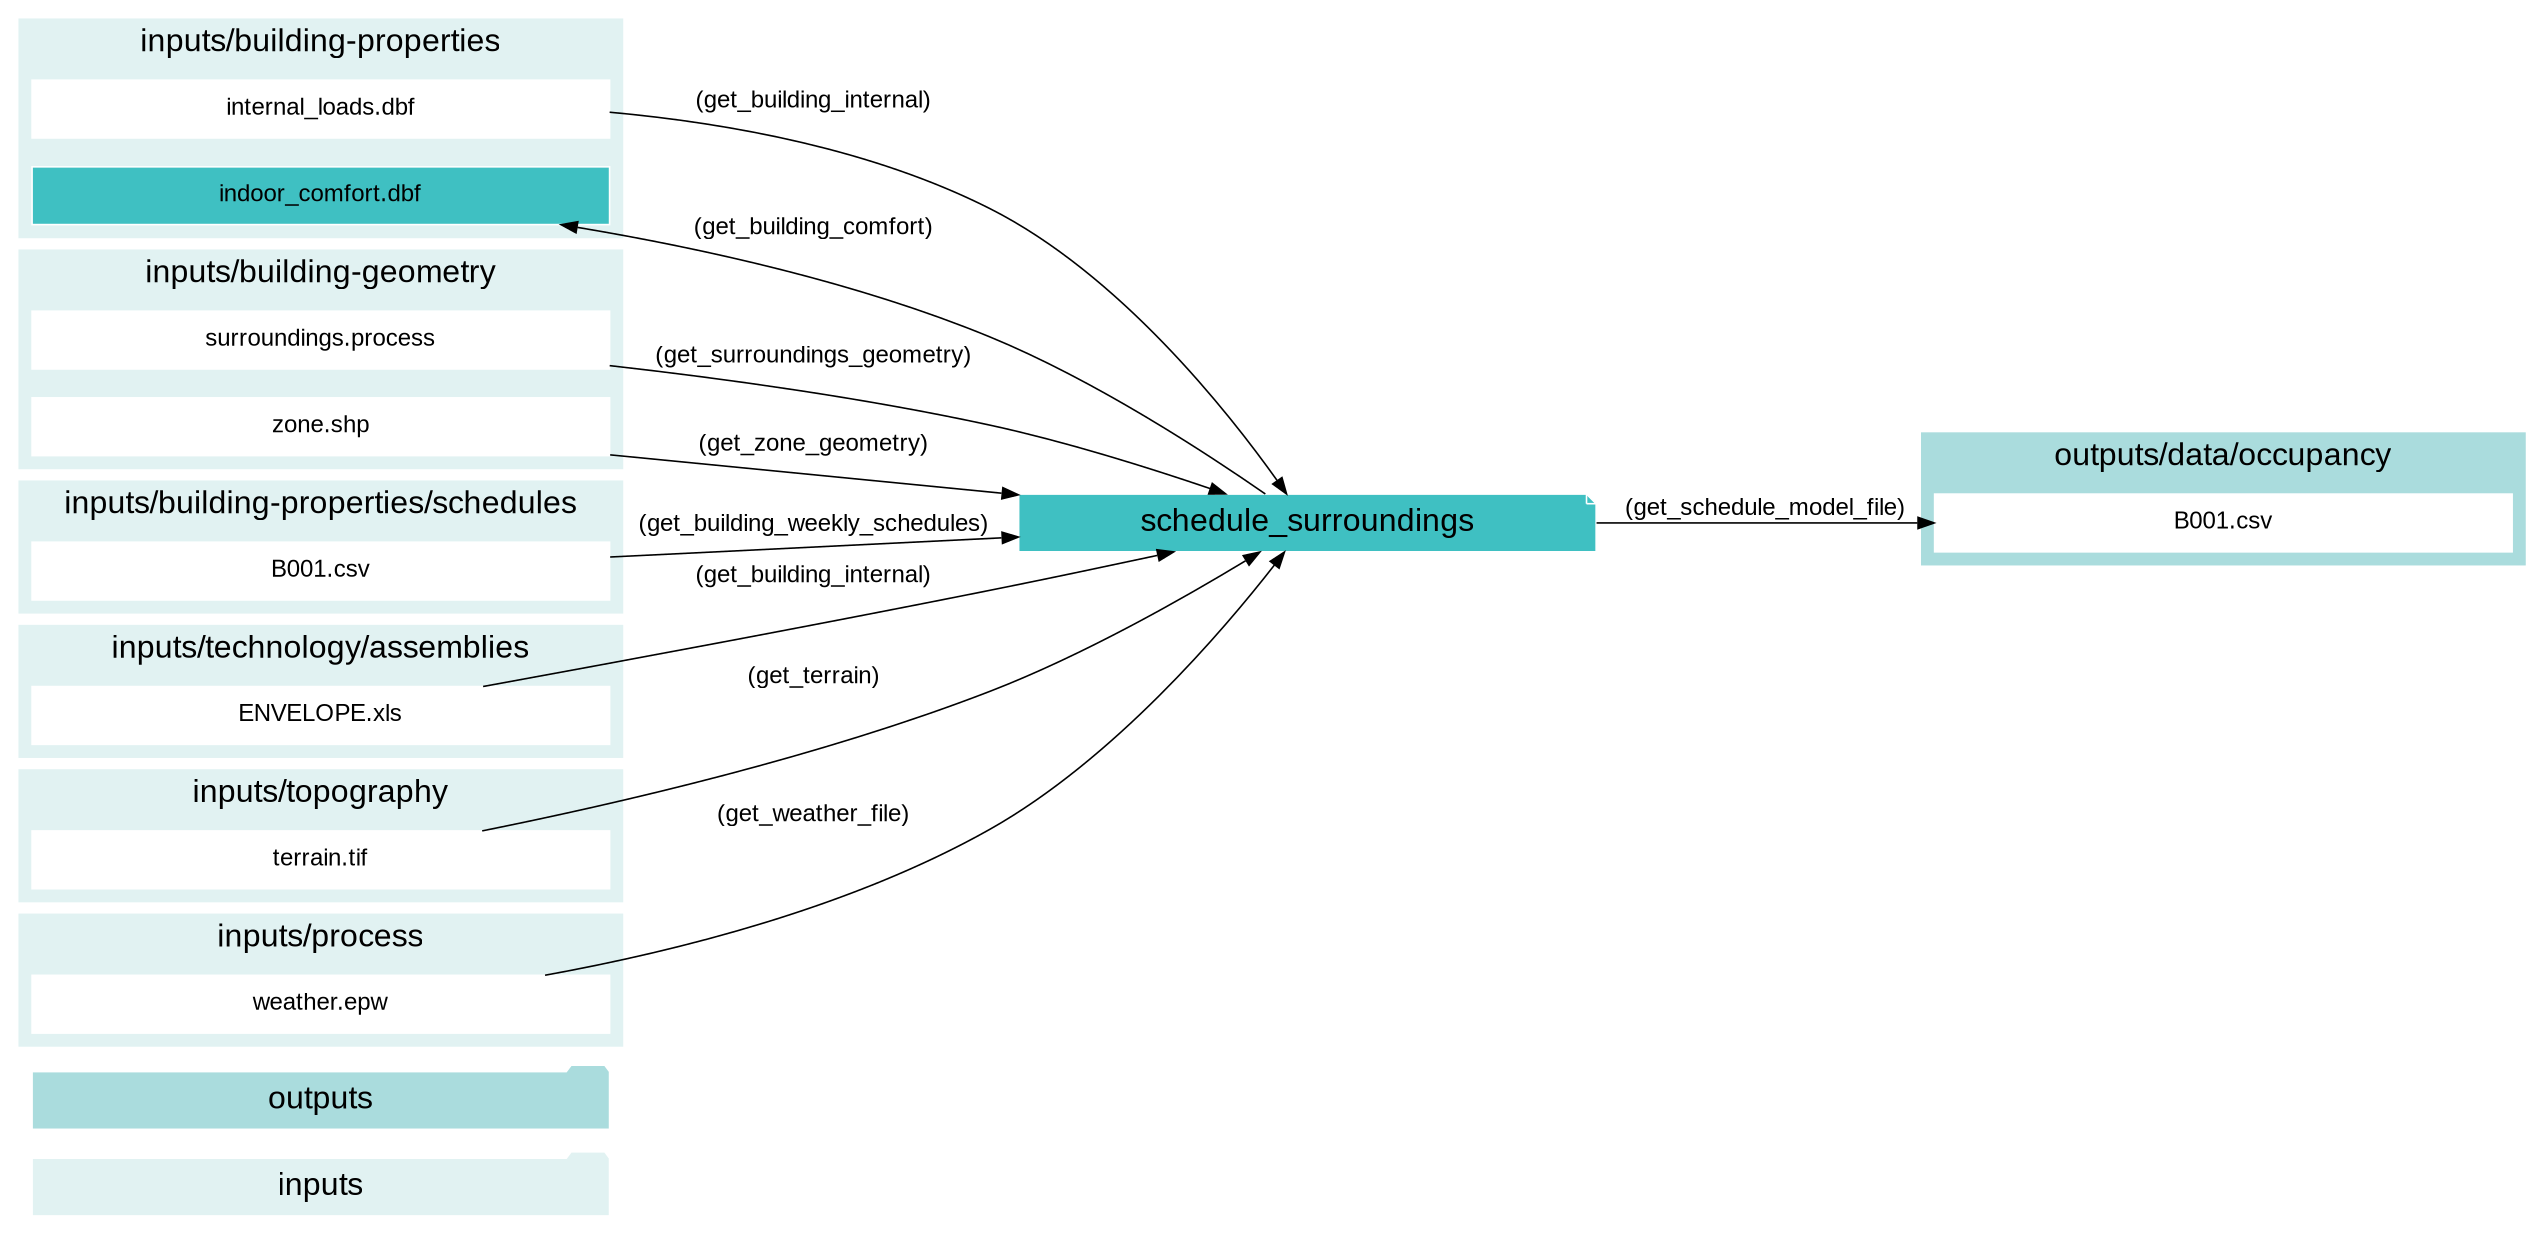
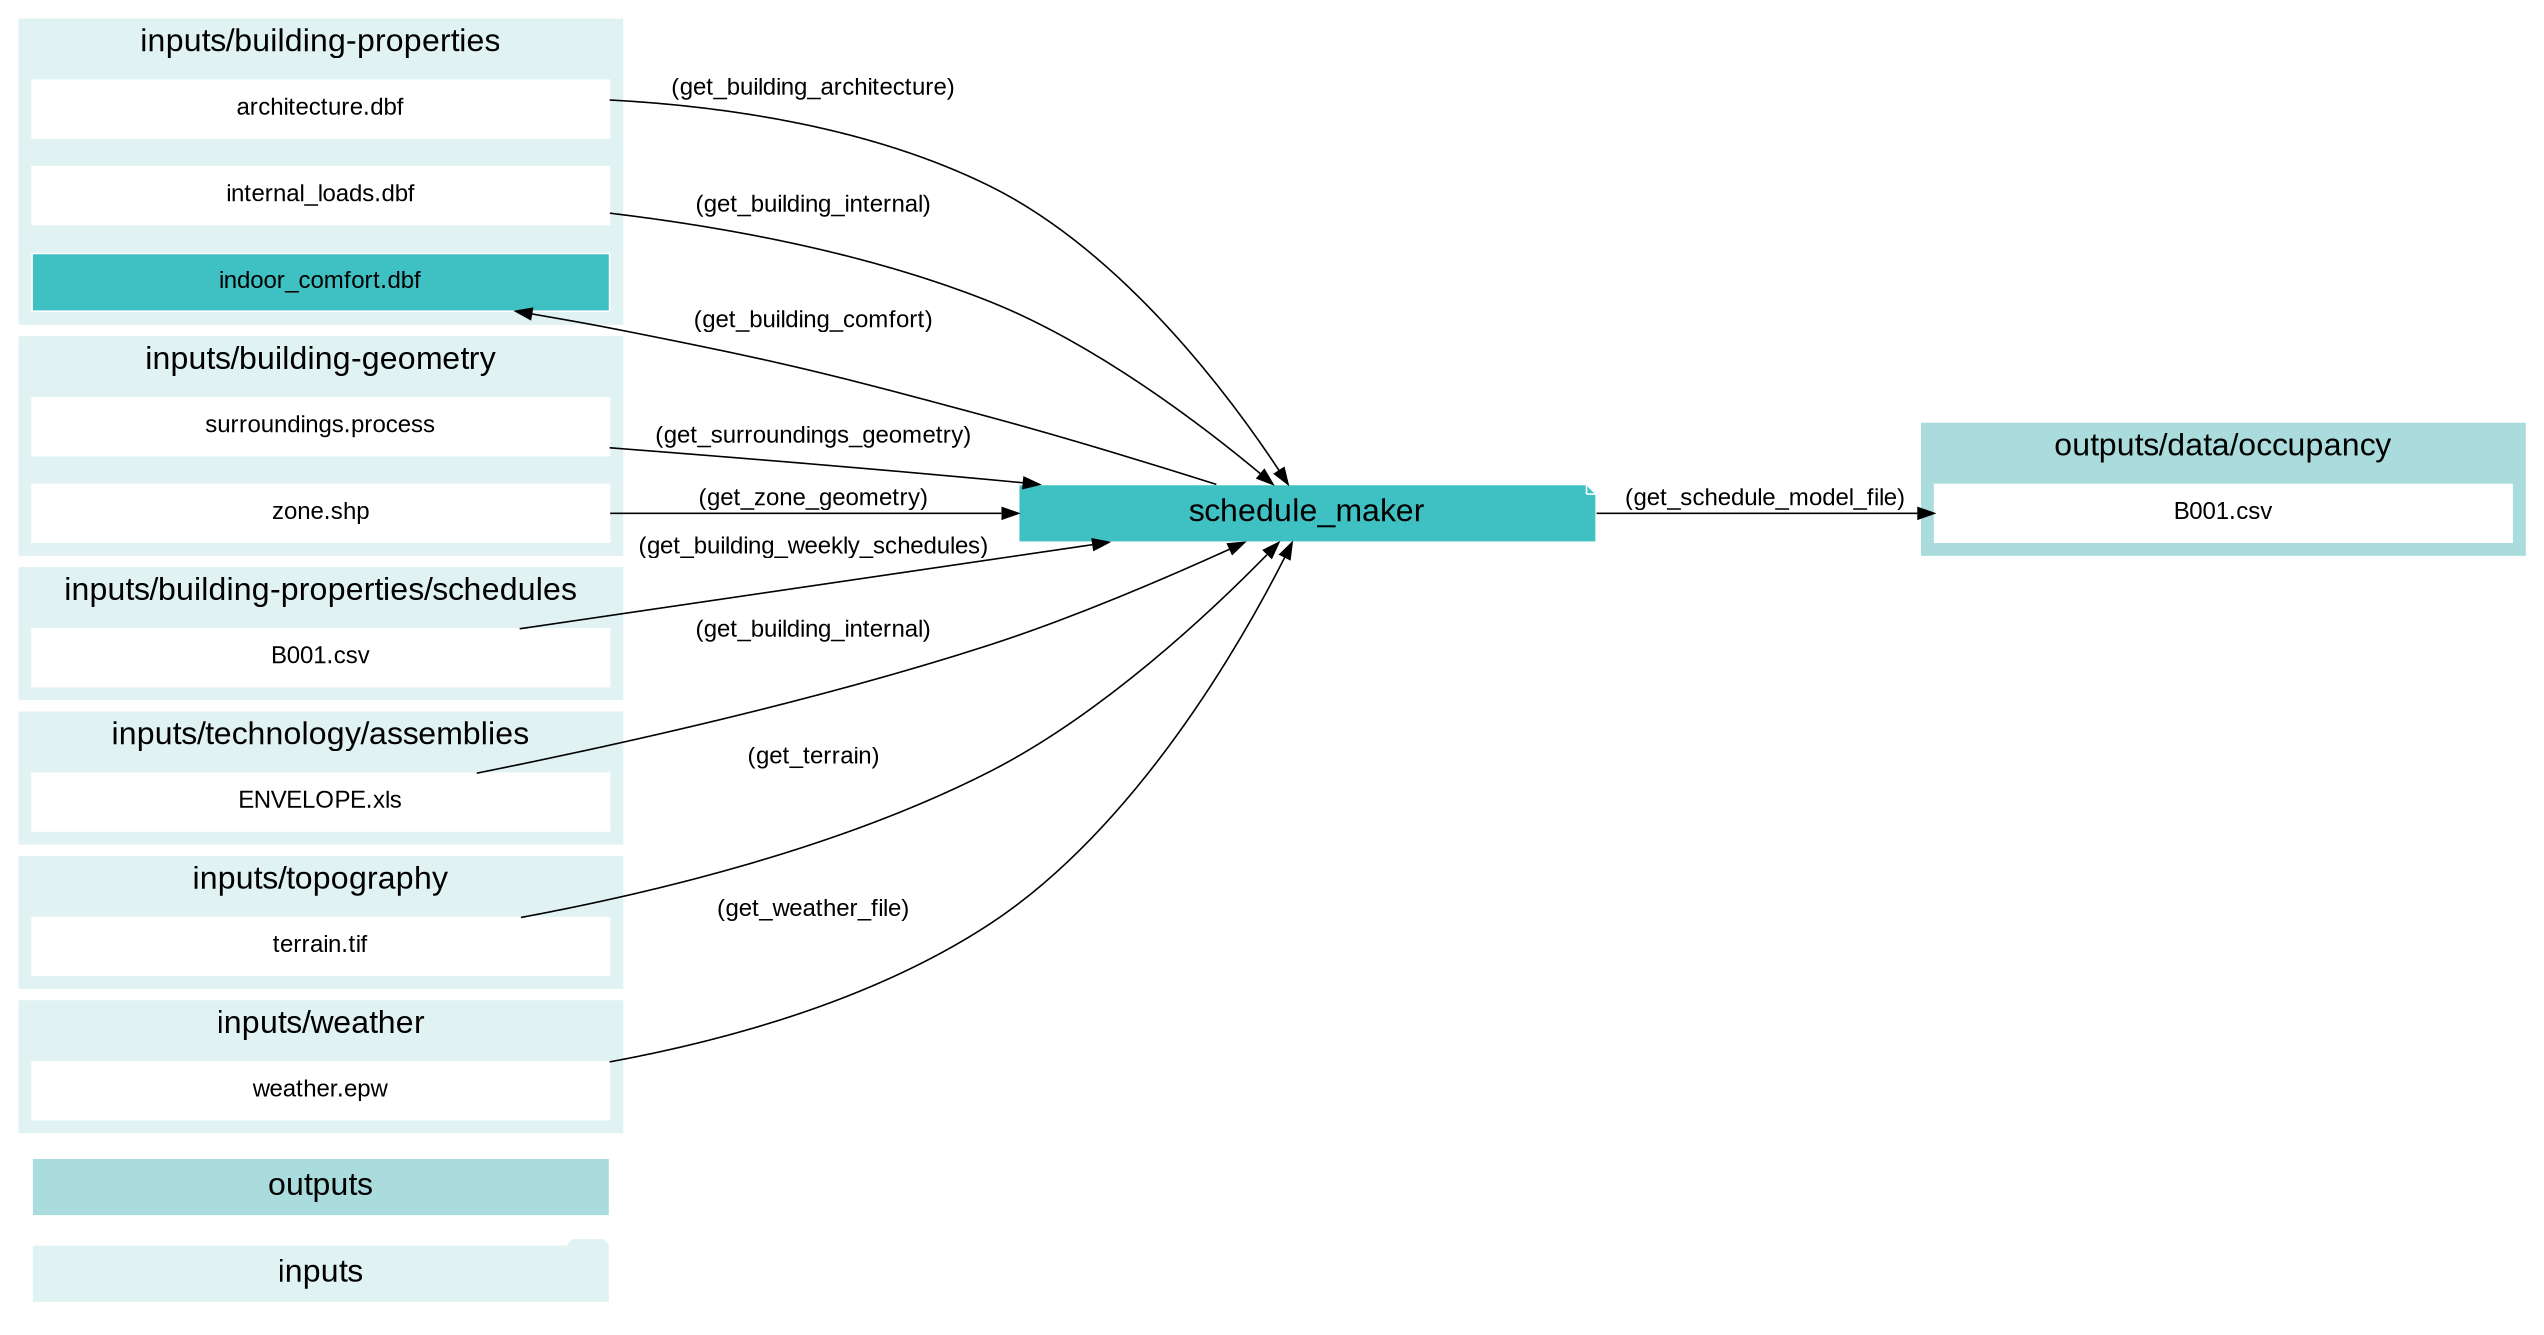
node "architecture.dbf": added
node "schedule_surroundings": label "schedule_surroundings" -> "schedule_maker"
cluster "inputs/process": label "inputs/process" -> "inputs/weather"
node "outputs": shape folder -> box
